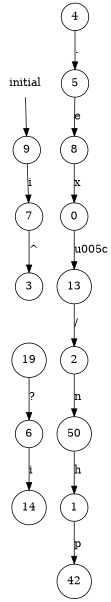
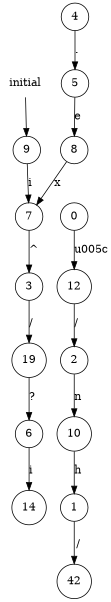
edge "8" -> "0": now "8" -> "7"
node "13": label "13" -> "12"
edge "3" -> "19": added, label "/"
node "50": label "50" -> "10"
edge "1" -> "42": label "p" -> "/"
